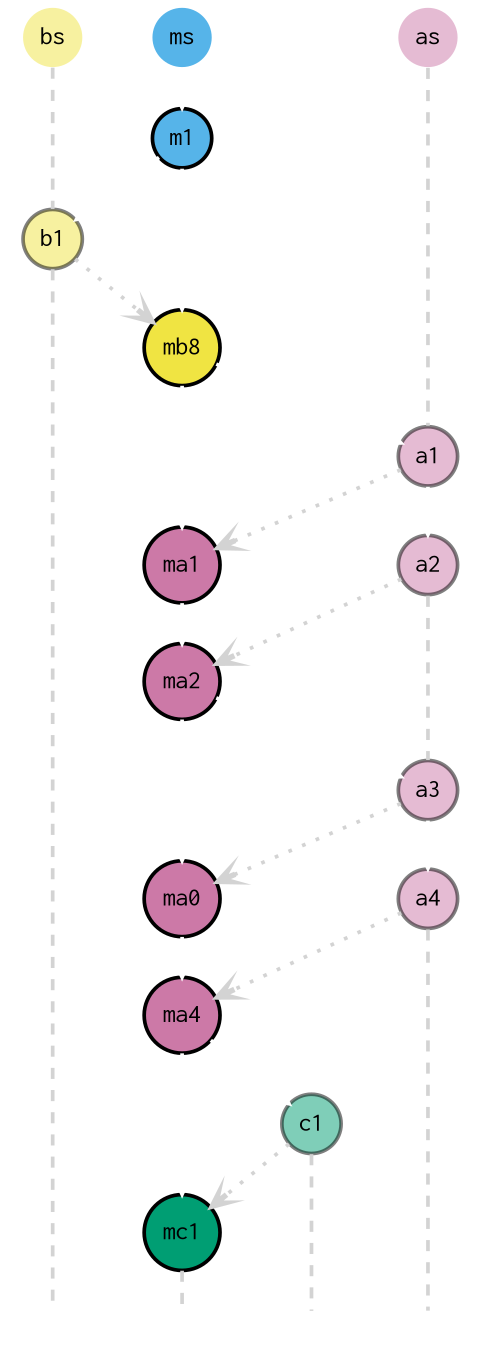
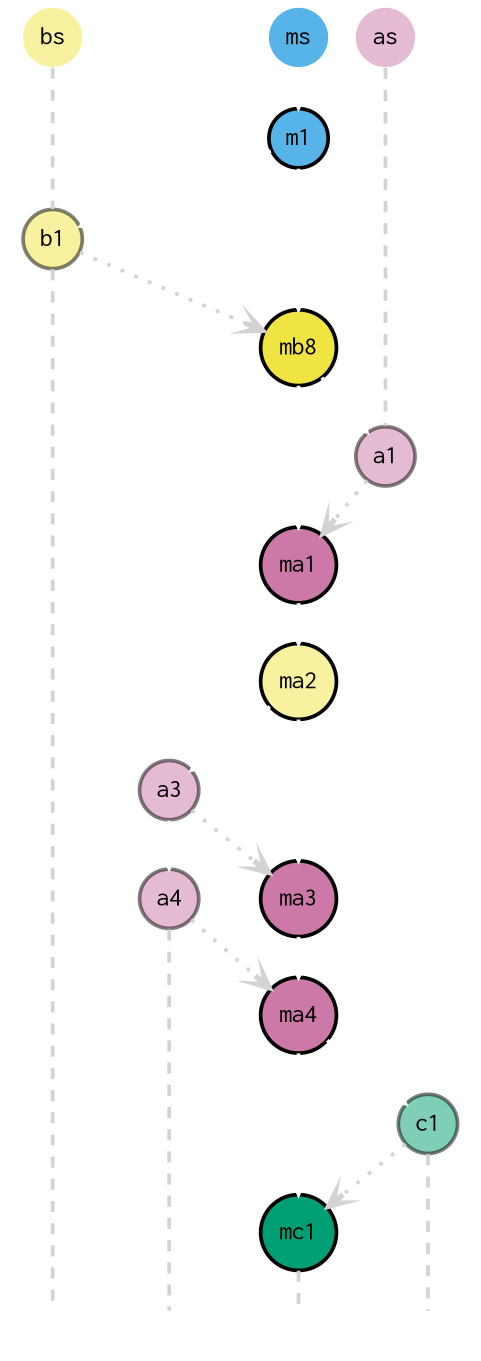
node "a2": removed
node "ma2": fillcolor #cc79a7 -> #f0e44280
node "ma0": label "ma0" -> "ma3"
